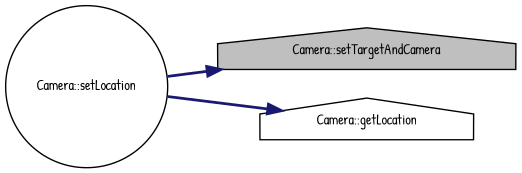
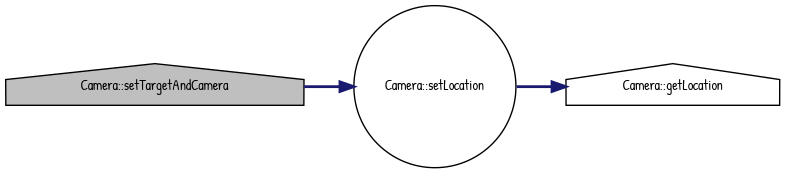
edge "Camera::setLocation" -> "Camera::setTargetAndCamera": reversed
